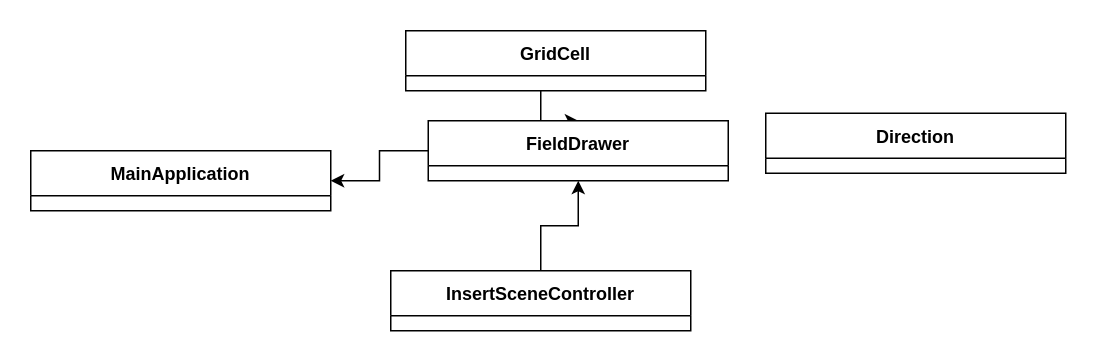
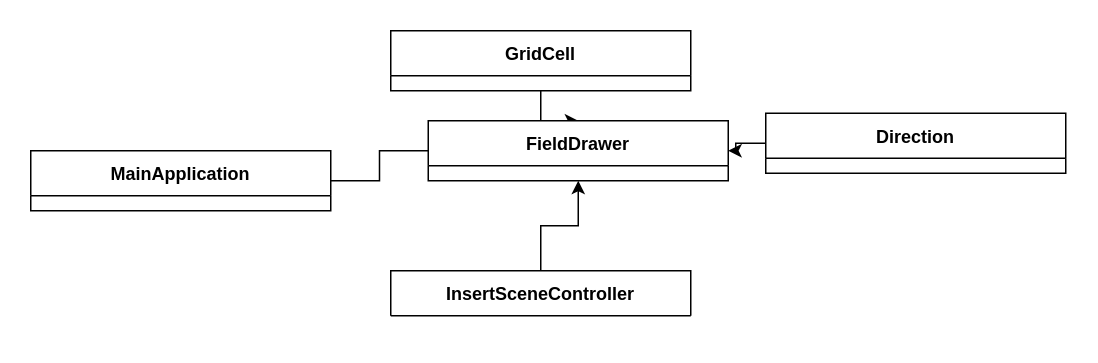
node "GridCell": moved (556, 61) -> (541, 61)
edge "Direction" -> "FieldDrawer": added
edge "FieldDrawer" -> "MainApplication": arrowhead classic -> none
node "InsertSceneController": size 300x60 -> 300x45
